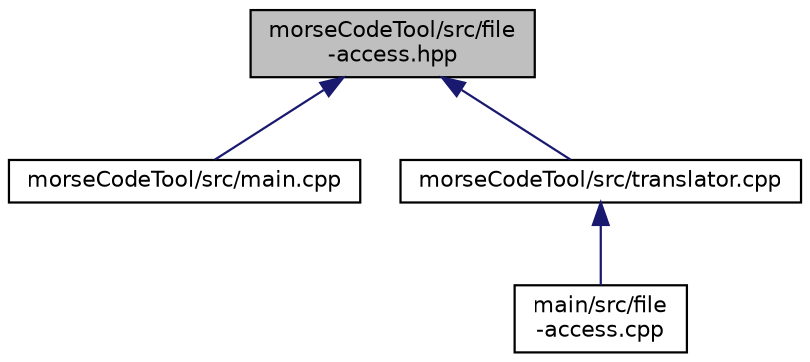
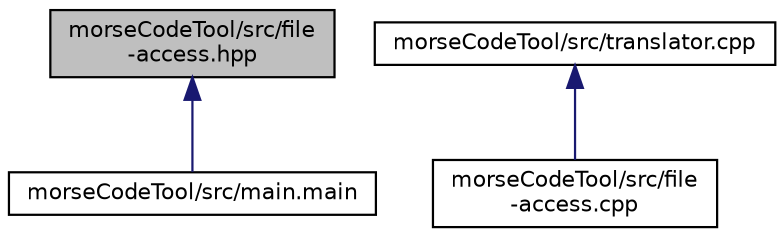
edge "morseCodeTool/src/translator.cpp" -> "morseCodeTool/src/file -access.hpp": removed
node "morseCodeTool/src/main.cpp": label "morseCodeTool/src/main.cpp" -> "morseCodeTool/src/main.main"
node "main/src/file -access.cpp": label "main/src/file -access.cpp" -> "morseCodeTool/src/file -access.cpp"
